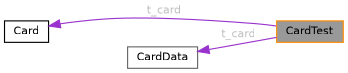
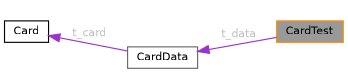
edge "CardTest" -> "Card": now "CardData" -> "Card"
edge "CardTest" -> "CardData": label " t_card" -> " t_data"
